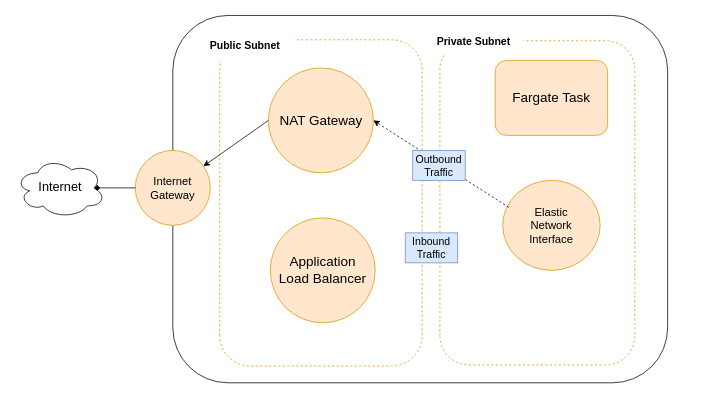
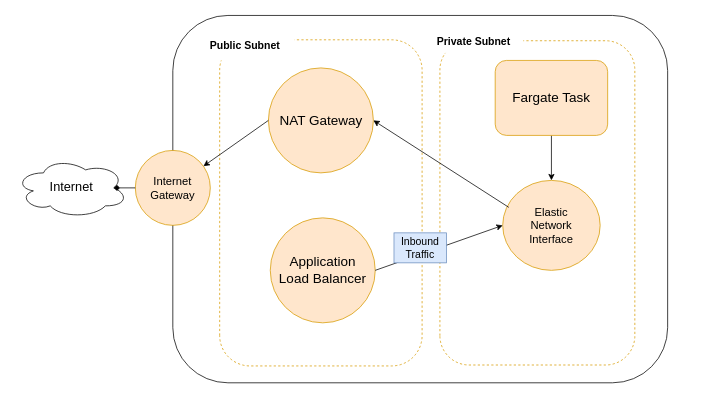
edge "Fargate Task" -> "Elastic Network Interface": added
node "Outbound Traffic": removed
edge "Elastic Network Interface" -> "NAT Gateway": style dashed -> solid
node "Internet": size 90x60 -> 113x60
edge "Application Load Balancer" -> "Elastic Network Interface": added
node "Inbound Traffic": moved (432, 248) -> (420, 248)
